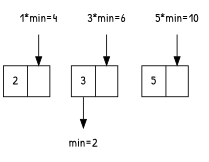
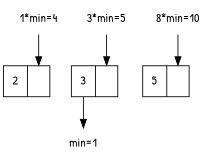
node "3*min=6": label "3*min=6" -> "3*min=5"
node "5*min=10": label "5*min=10" -> "8*min=10"
node "min=2": label "min=2" -> "min=1"
